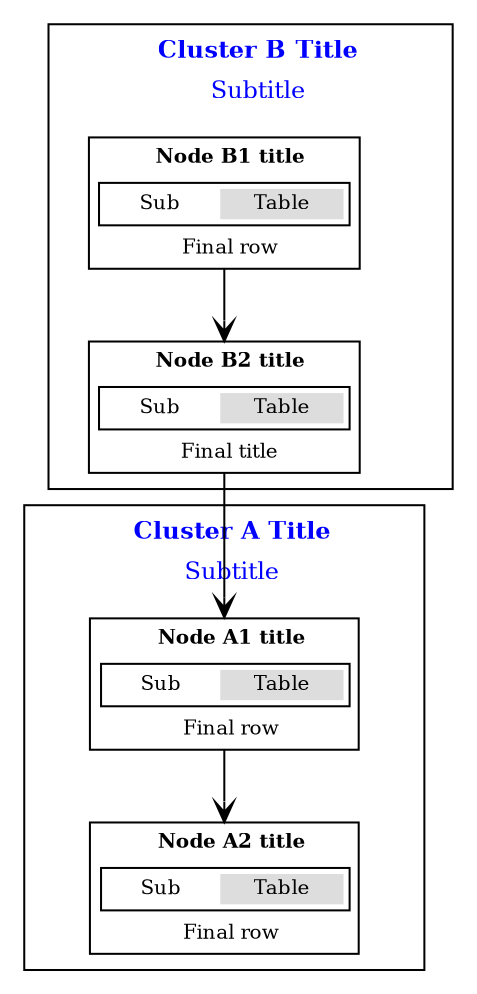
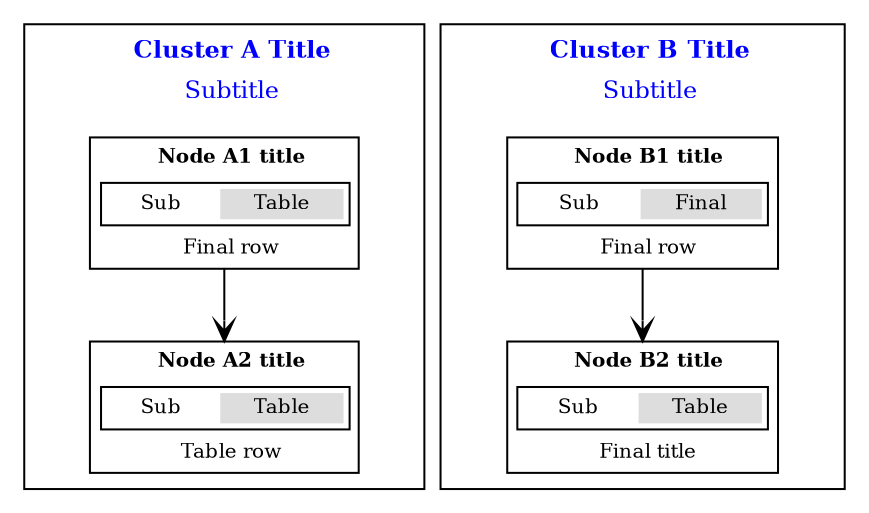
node "Node B1 title": text "Table" -> "Final"
edge "Node B2 title" -> "Node A1 title": removed
node "Node A2 title": text "Final row" -> "Table row"
